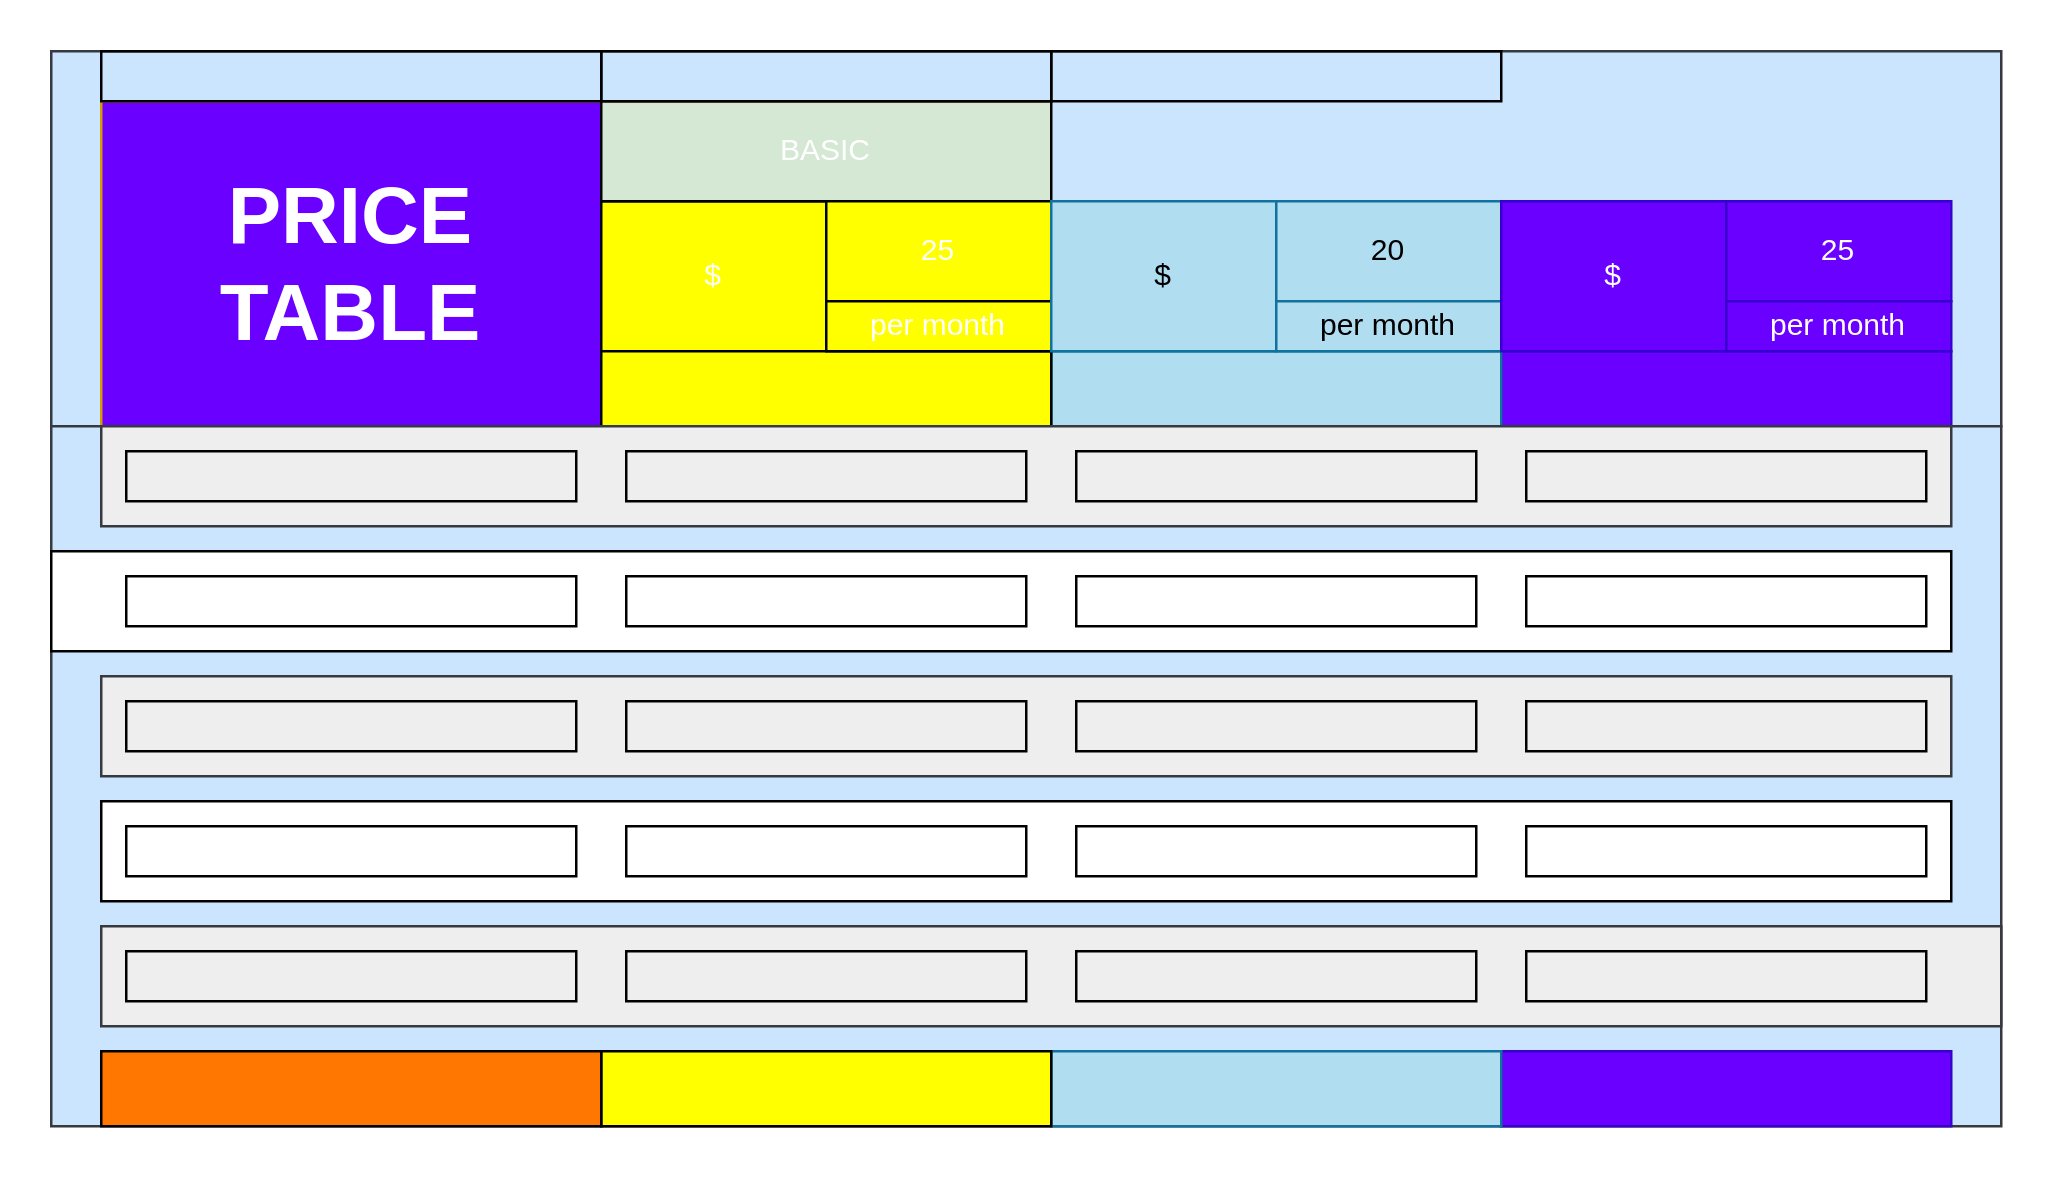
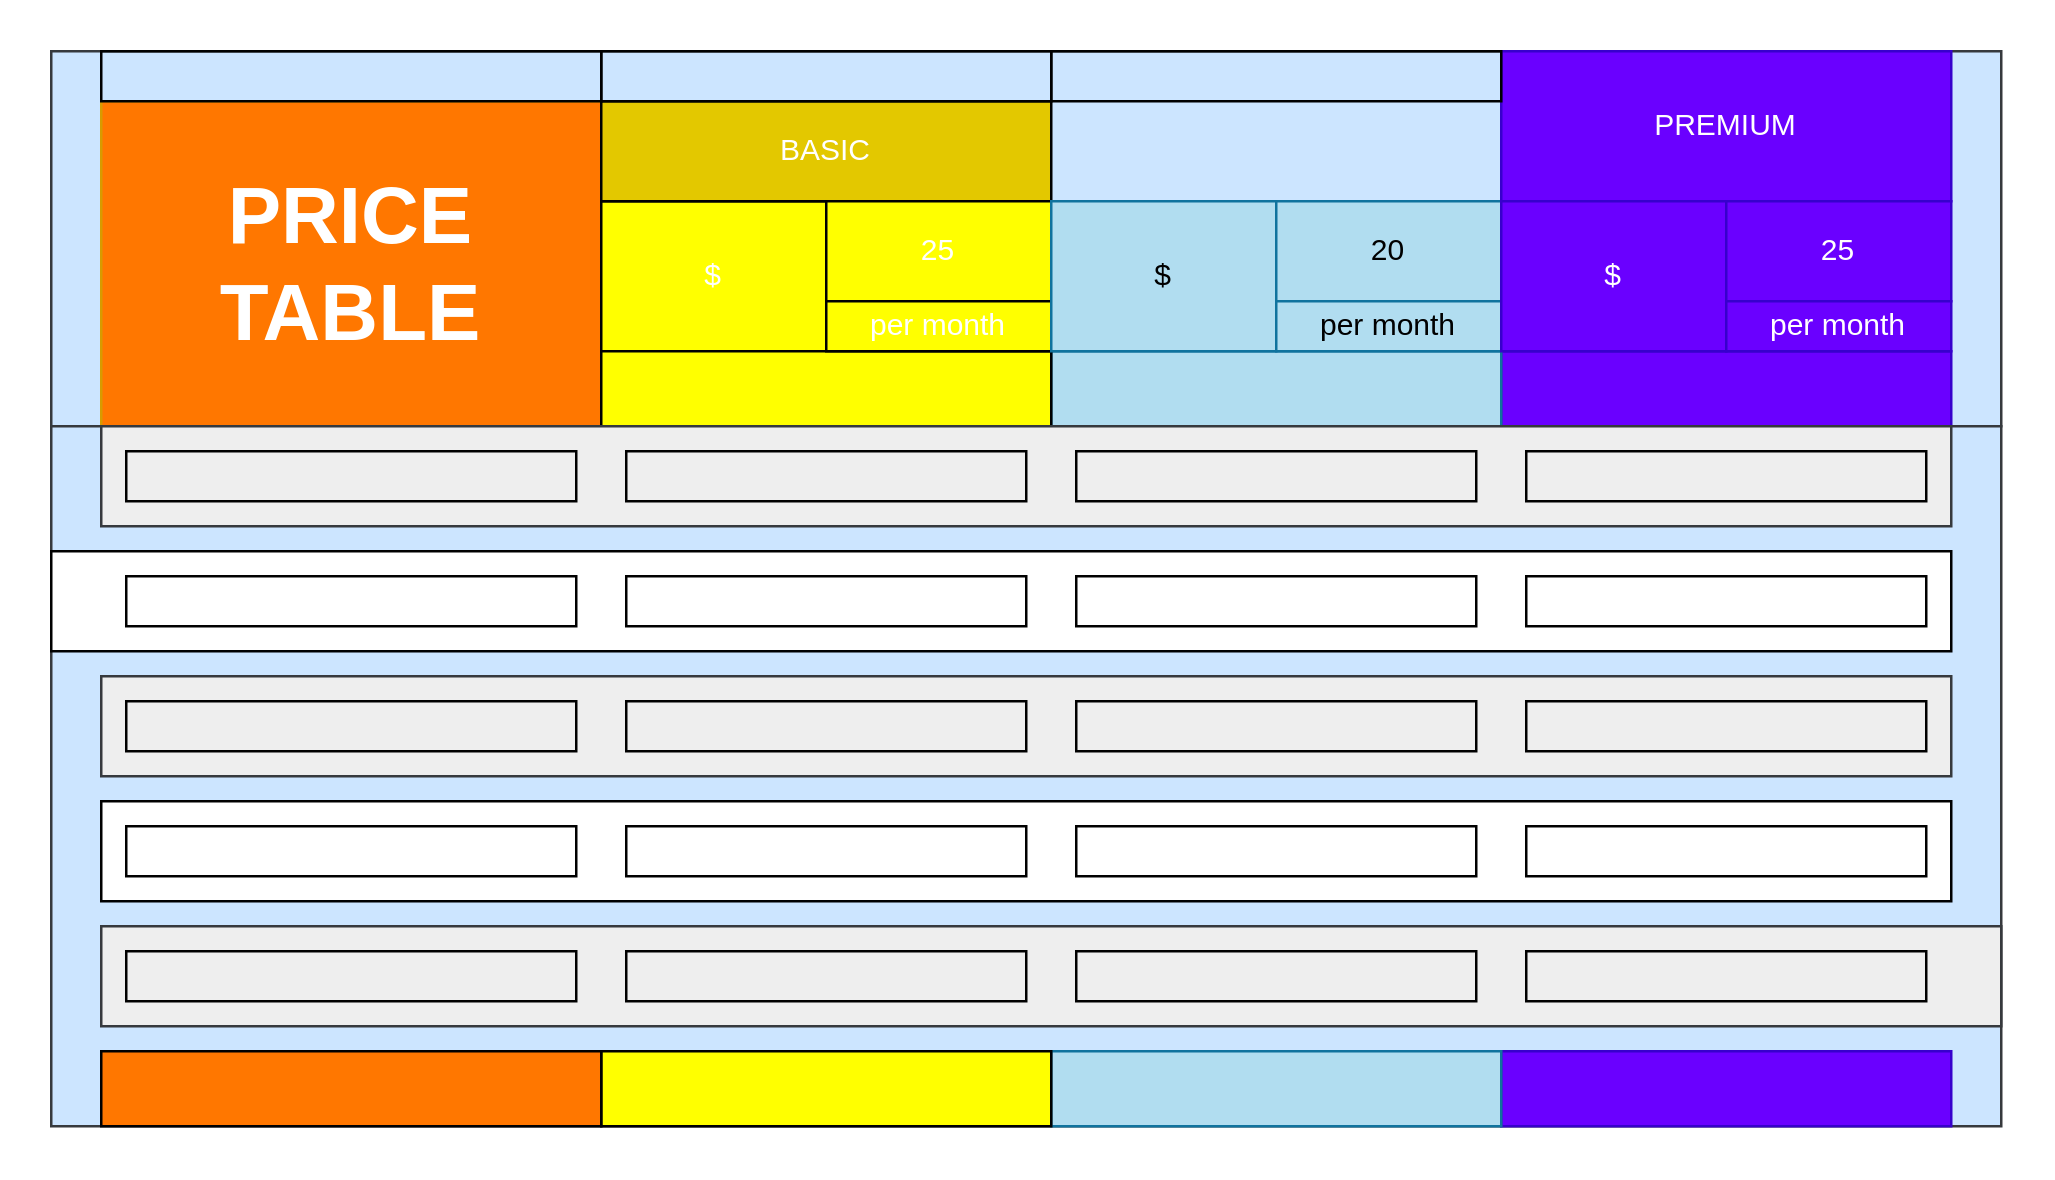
node "PREMIUM": added
node "BASIC": fillcolor #d5e8d4 -> #e3c800
node "PRICE TABLE": fillcolor #6a00ff -> #ff7700
